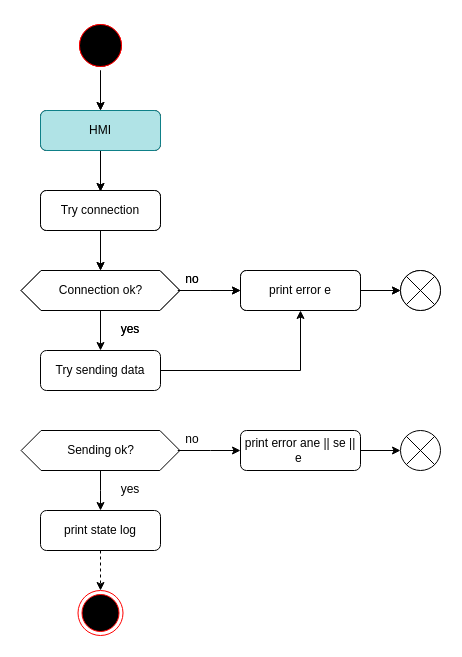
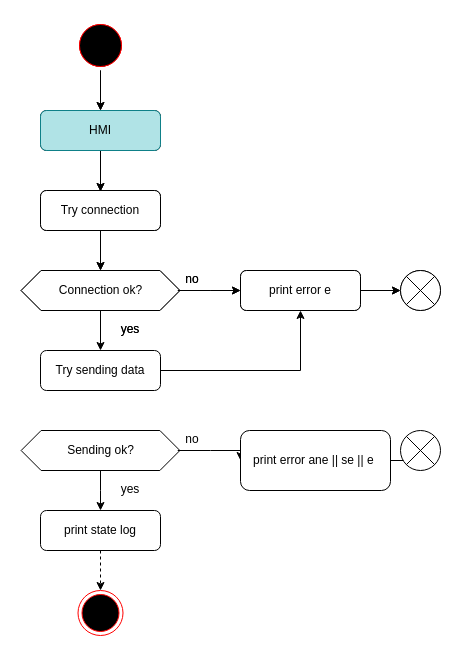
node "print error ane || se || e": size 120x40 -> 150x60
